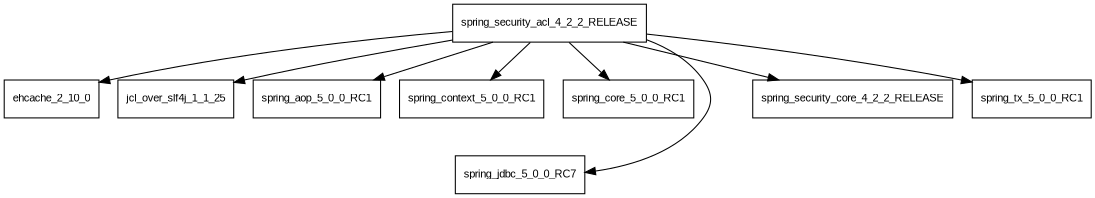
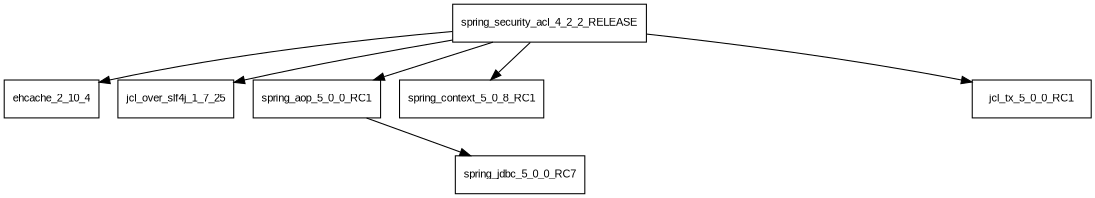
node "ehcache_2_10_0": label "ehcache_2_10_0" -> "ehcache_2_10_4"
node "jcl_over_slf4j_1_1_25": label "jcl_over_slf4j_1_1_25" -> "jcl_over_slf4j_1_7_25"
node "spring_context_5_0_0_RC1": label "spring_context_5_0_0_RC1" -> "spring_context_5_0_8_RC1"
node "spring_core_5_0_0_RC1": removed
node "spring_security_core_4_2_2_RELEASE": removed
node "spring_tx_5_0_0_RC1": label "spring_tx_5_0_0_RC1" -> "jcl_tx_5_0_0_RC1"
edge "spring_security_acl_4_2_2_RELEASE" -> "spring_jdbc_5_0_0_RC7": now "spring_aop_5_0_0_RC1" -> "spring_jdbc_5_0_0_RC7"
